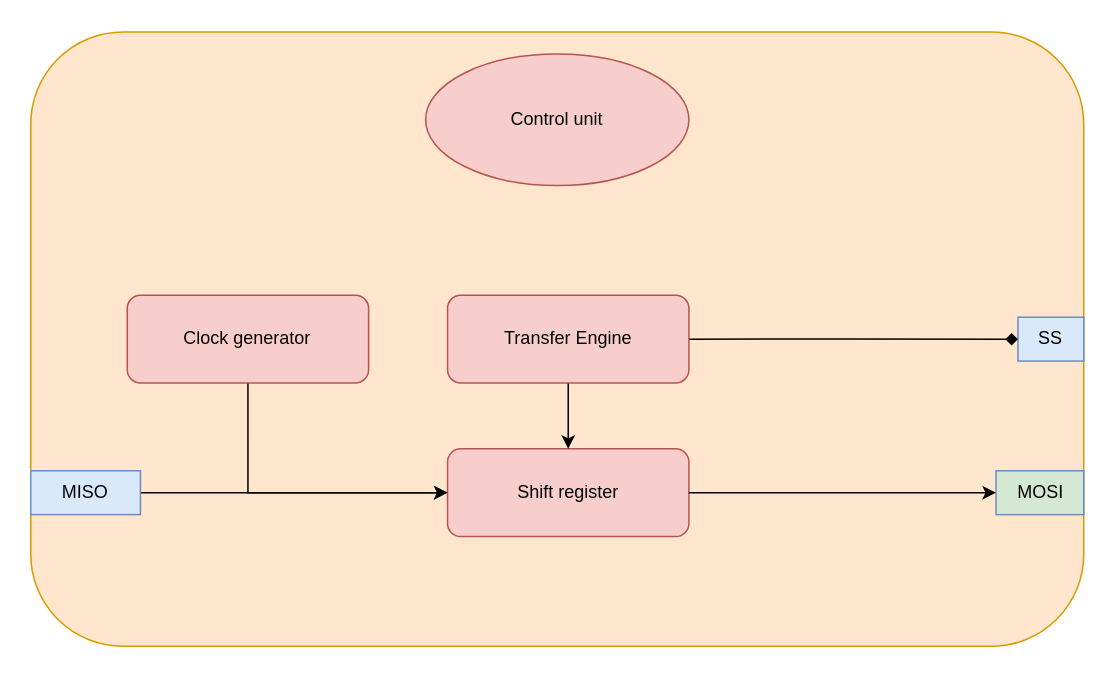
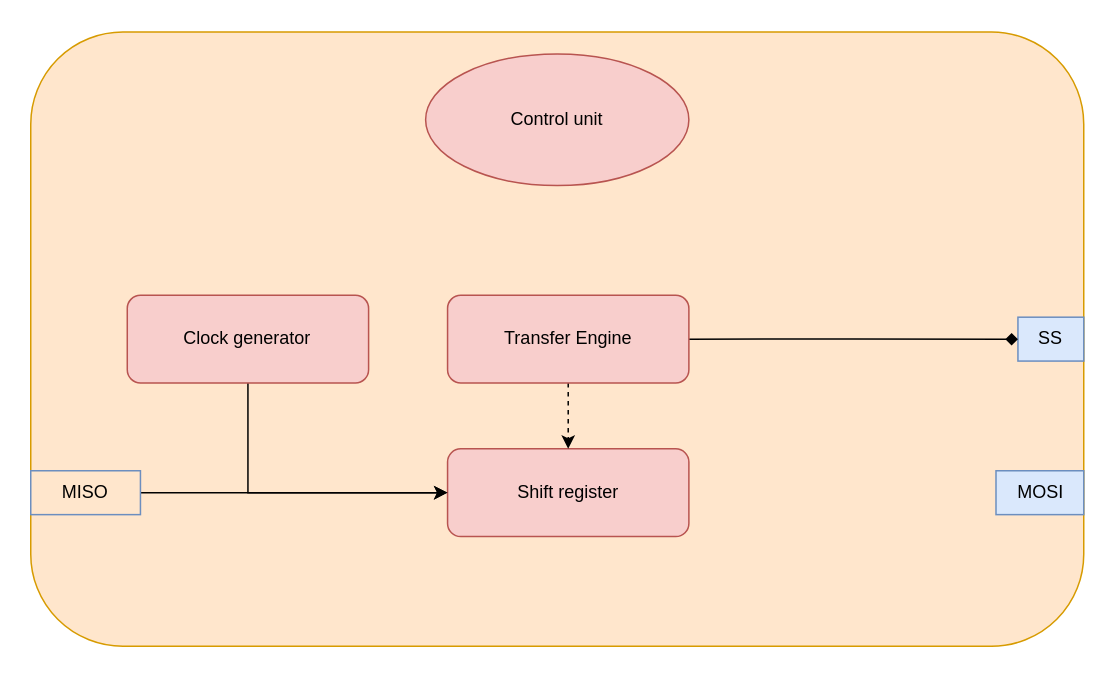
edge "Transfer Engine" -> "Shift register": style solid -> dashed
node "MISO": fillcolor #dae8fc -> #ffe6cc
edge "Shift register" -> "MOSI": removed
node "MOSI": fillcolor #d5e8d4 -> #dae8fc
